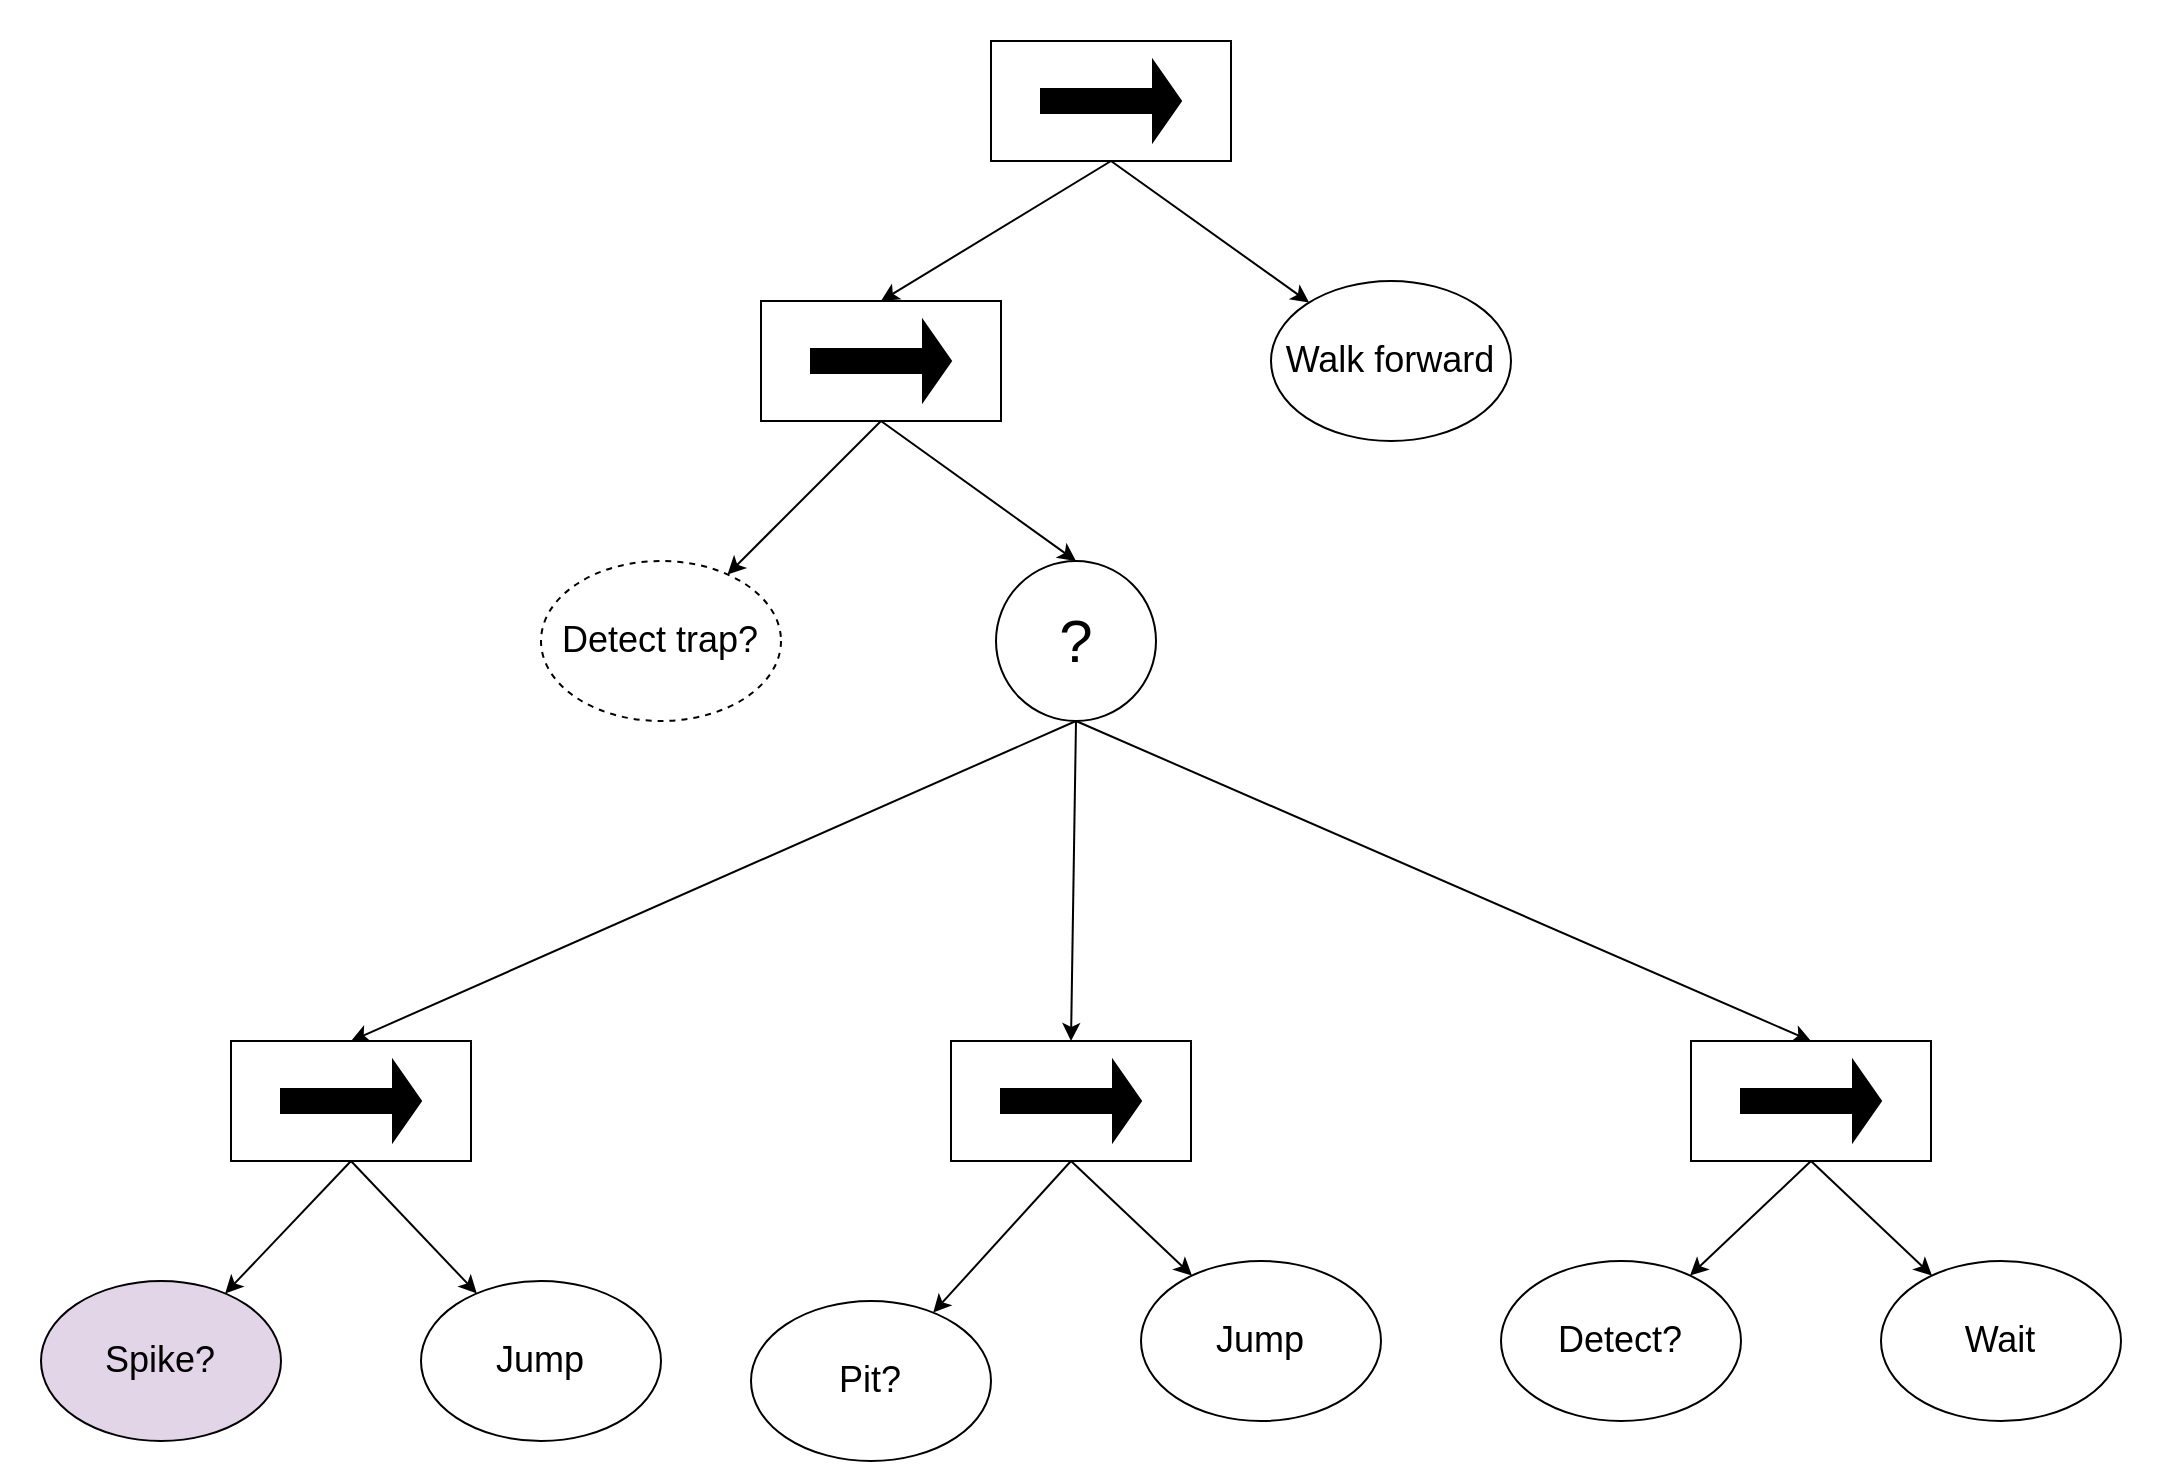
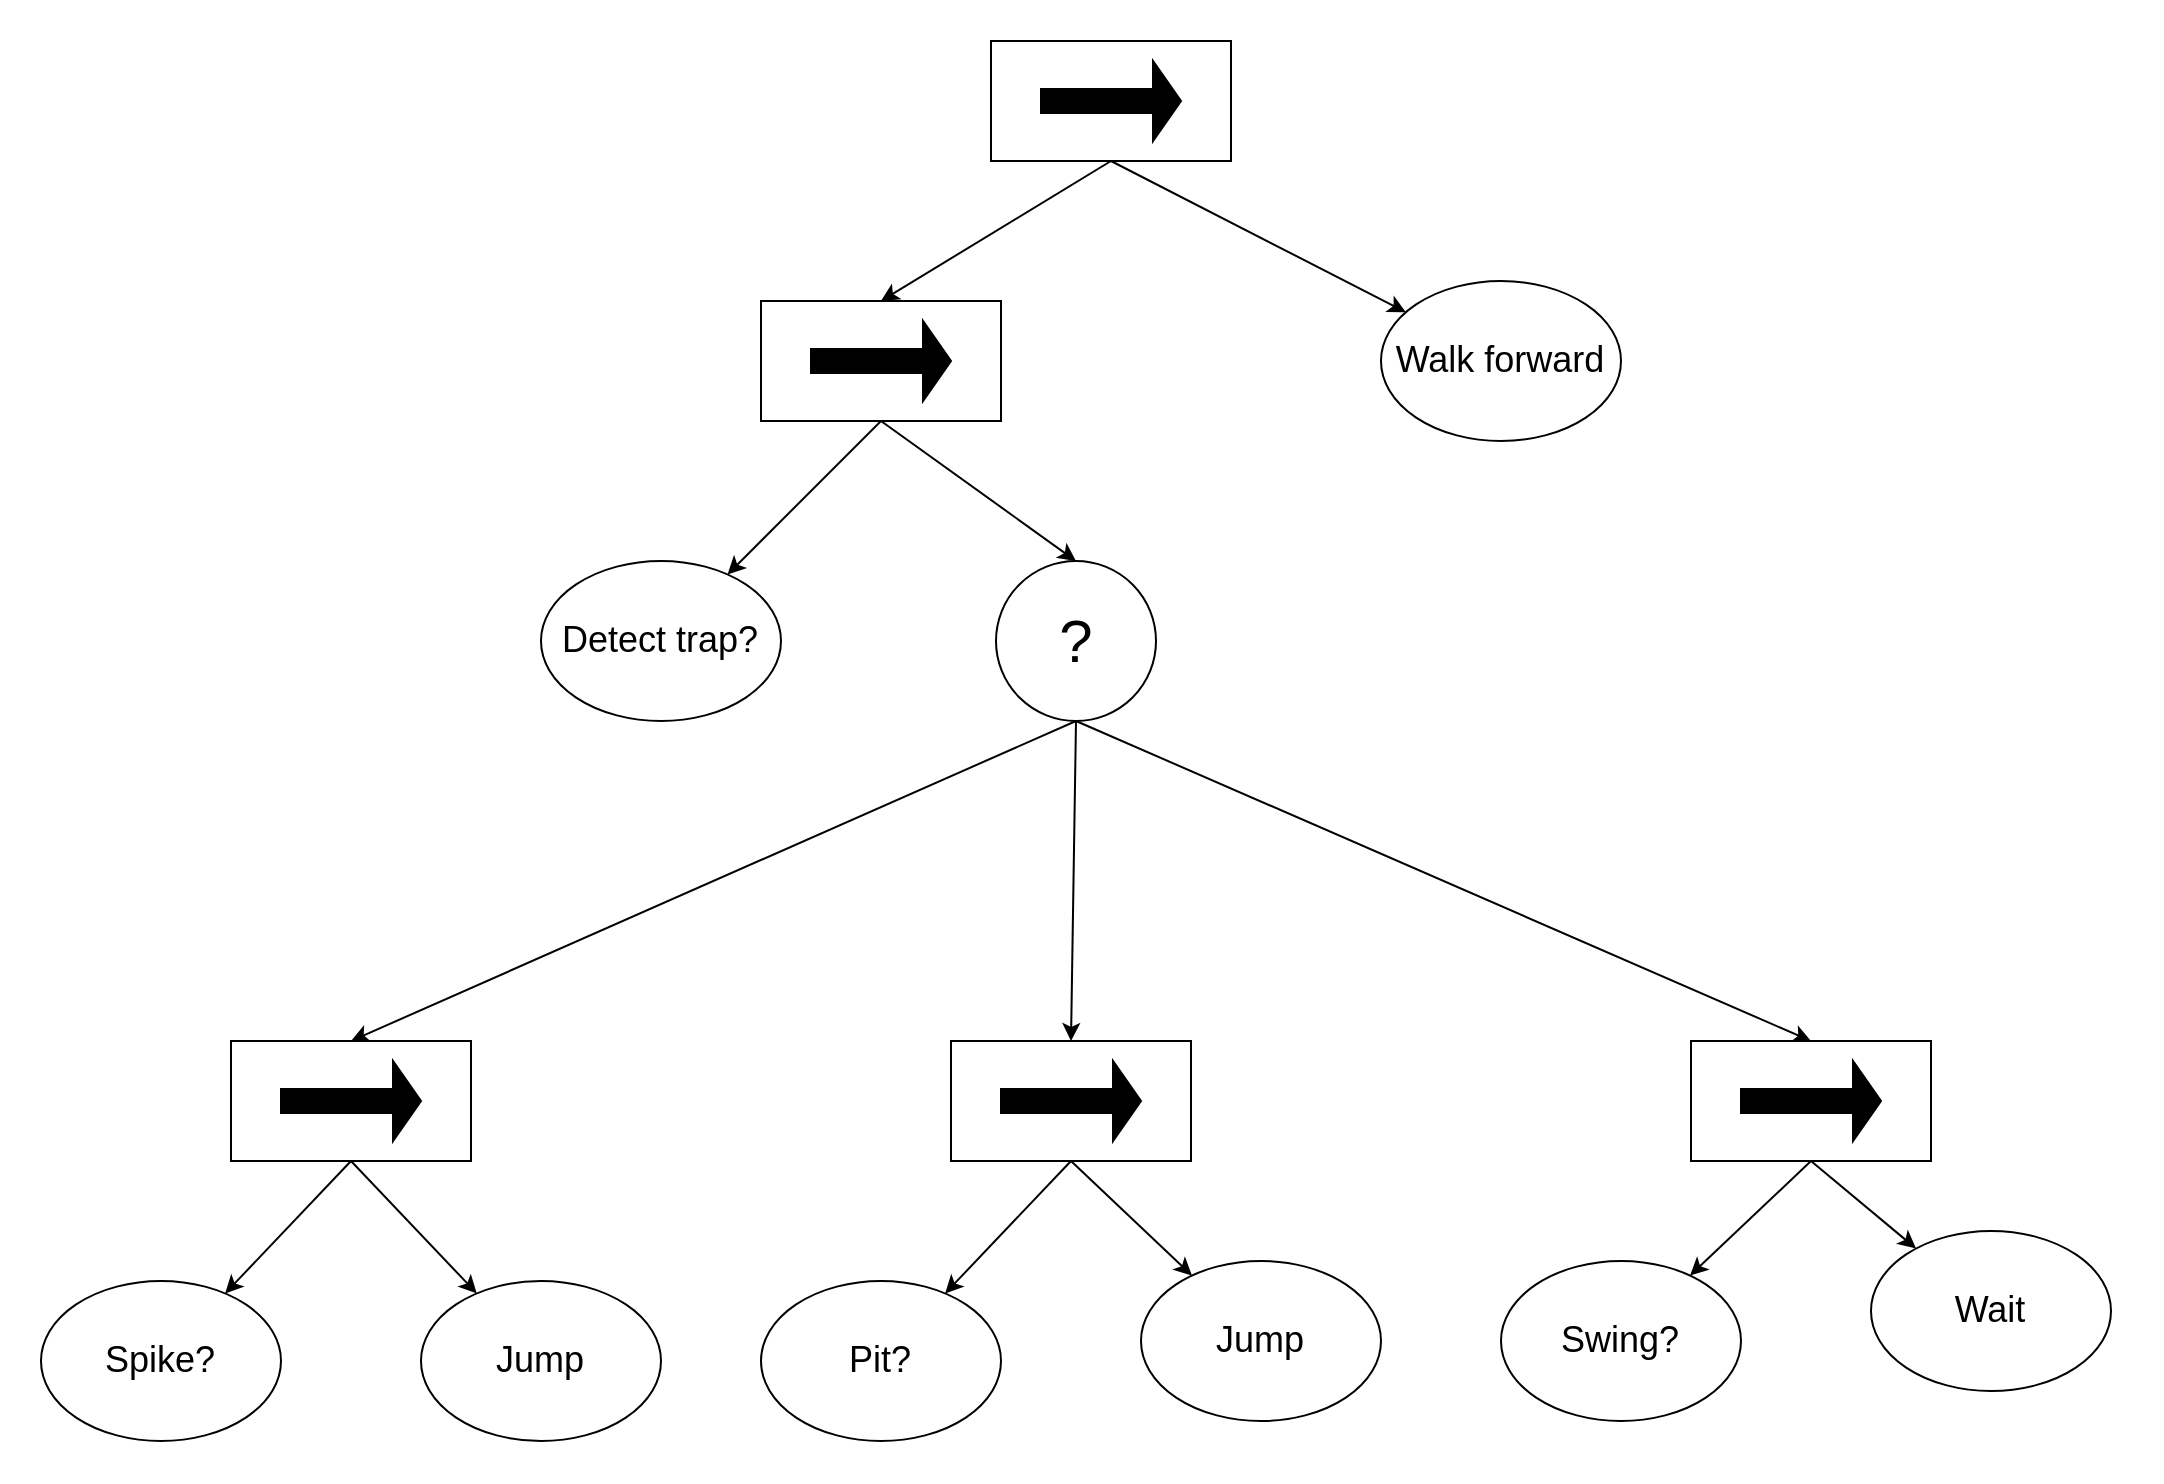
node "Walk forward": moved (1391, 361) -> (1501, 361)
node "Detect trap?": style dashed -> solid
node "Detect?": label "Detect?" -> "Swing?"
node "Wait": moved (2001, 1341) -> (1991, 1311)
node "Spike?": fillcolor #e1d5e7 -> #ffffff
node "Pit?": moved (871, 1381) -> (881, 1361)
